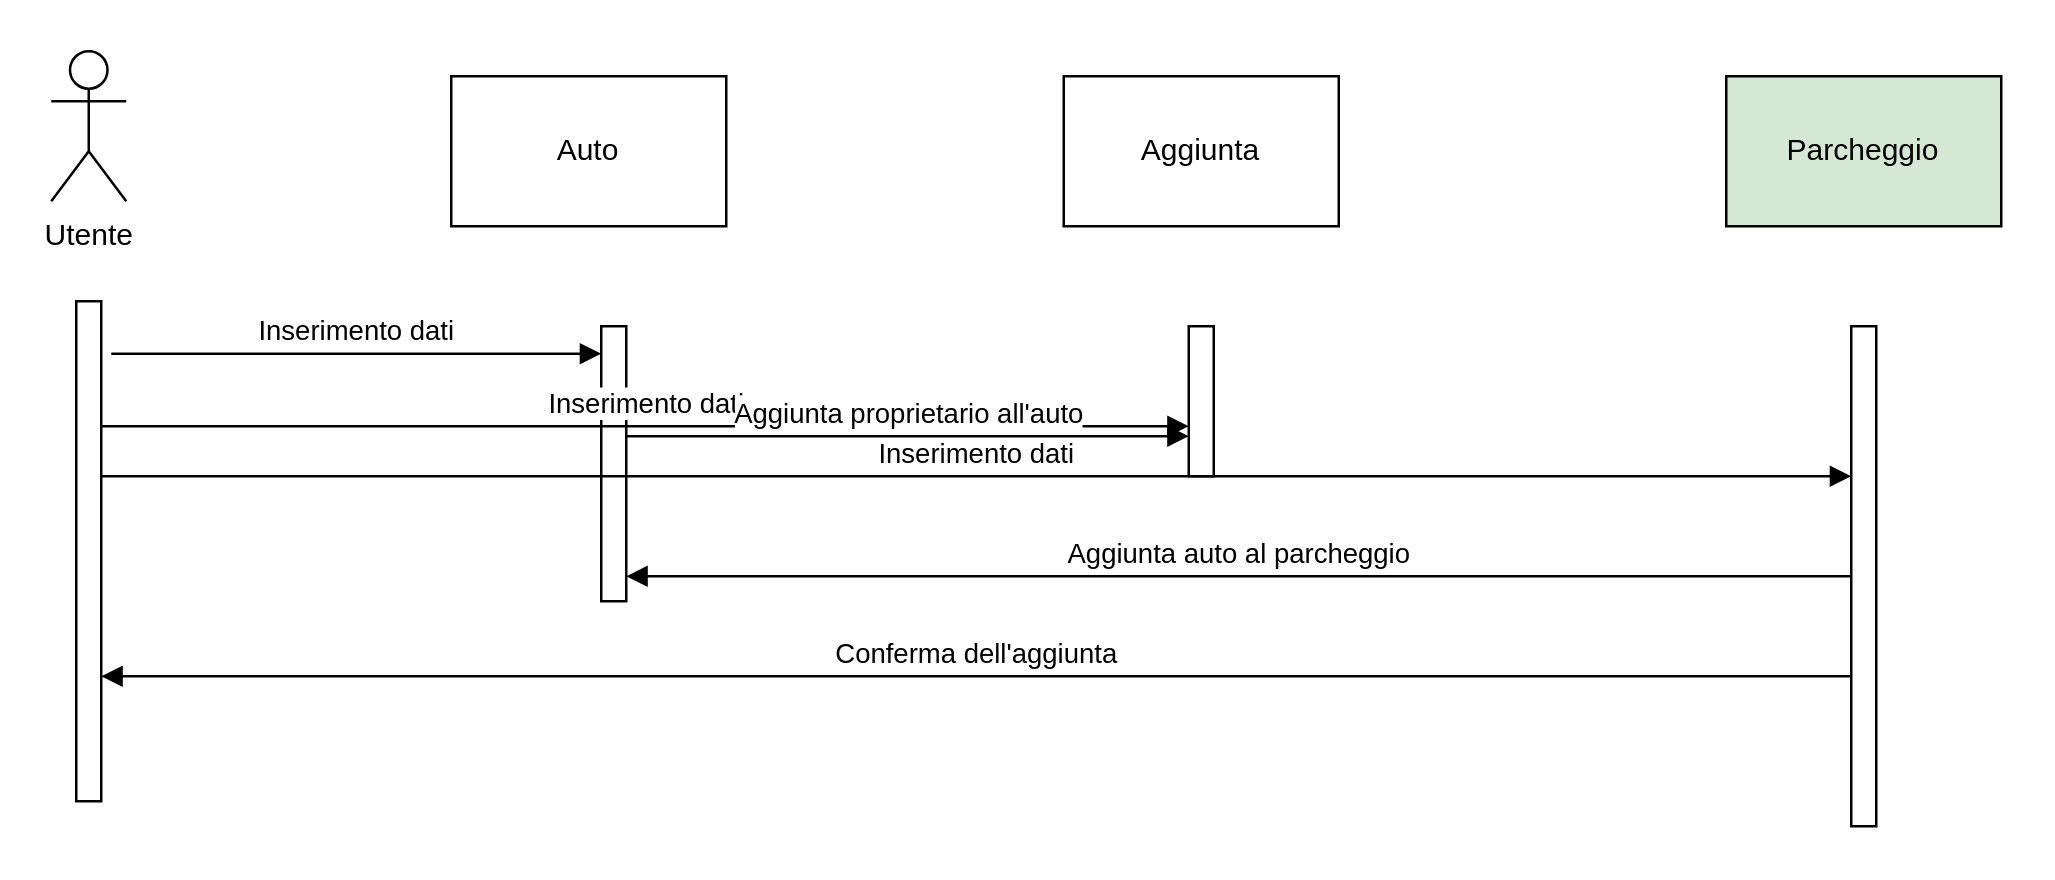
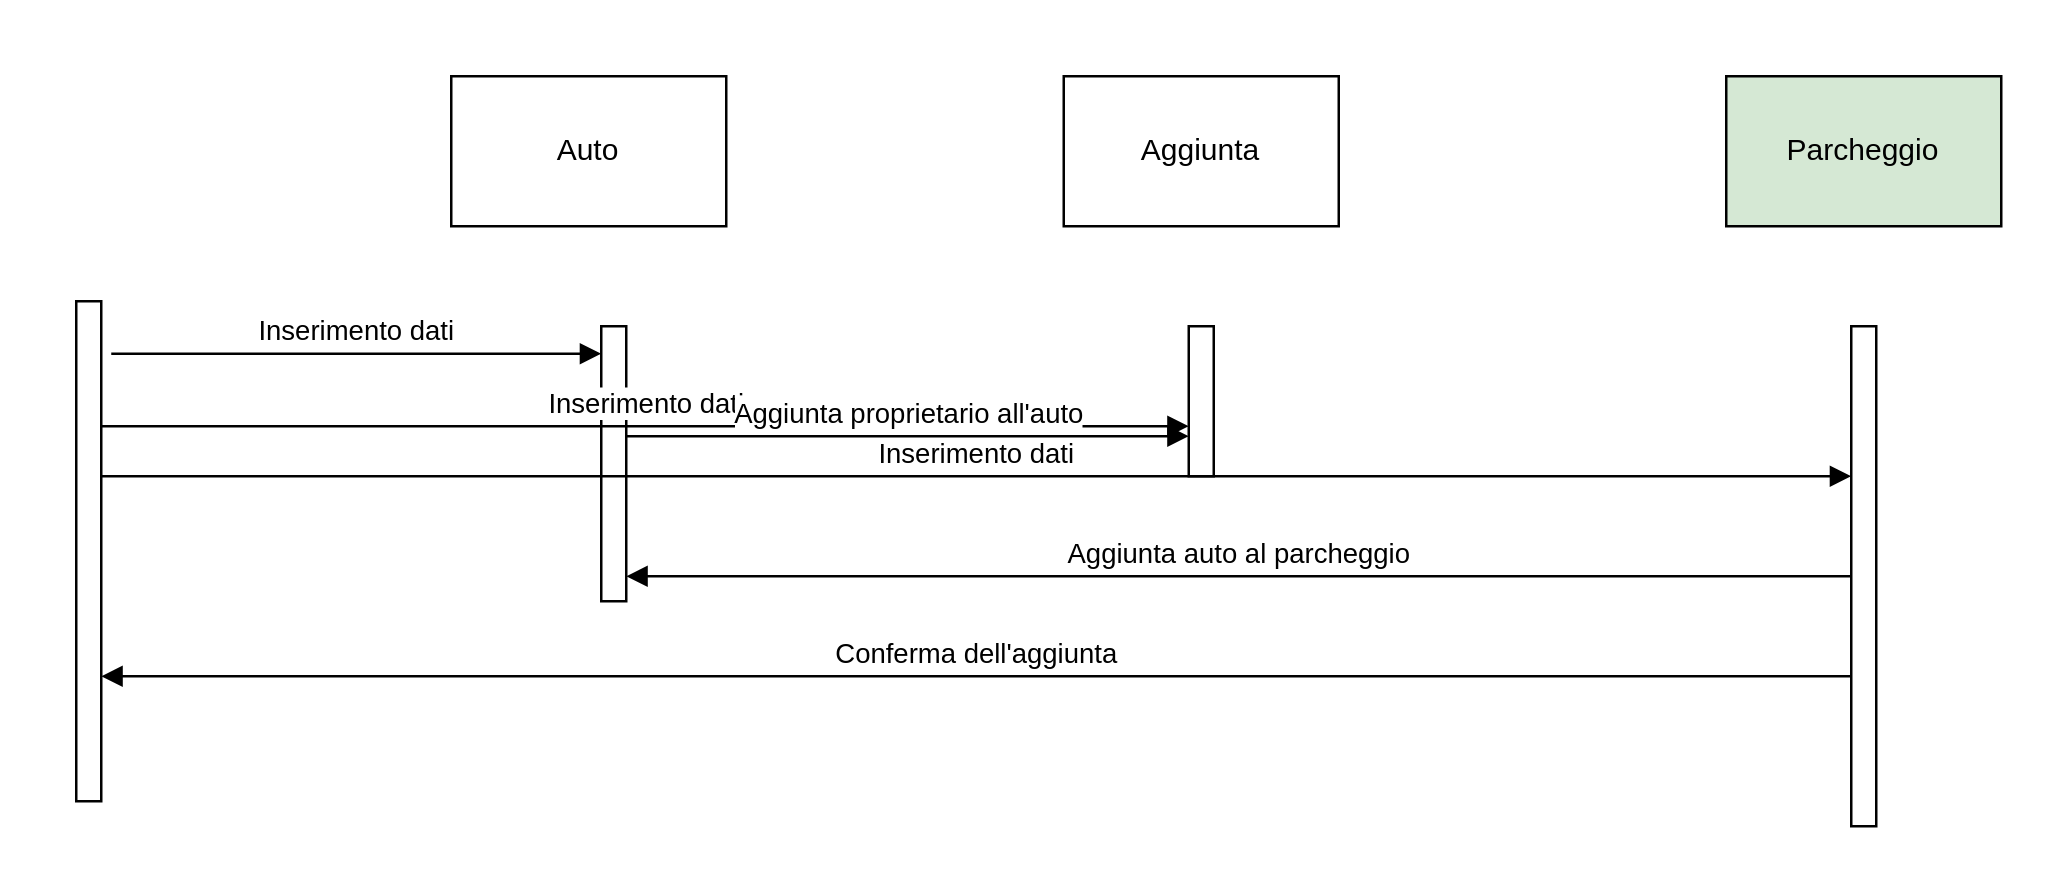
node "Utente": removed
